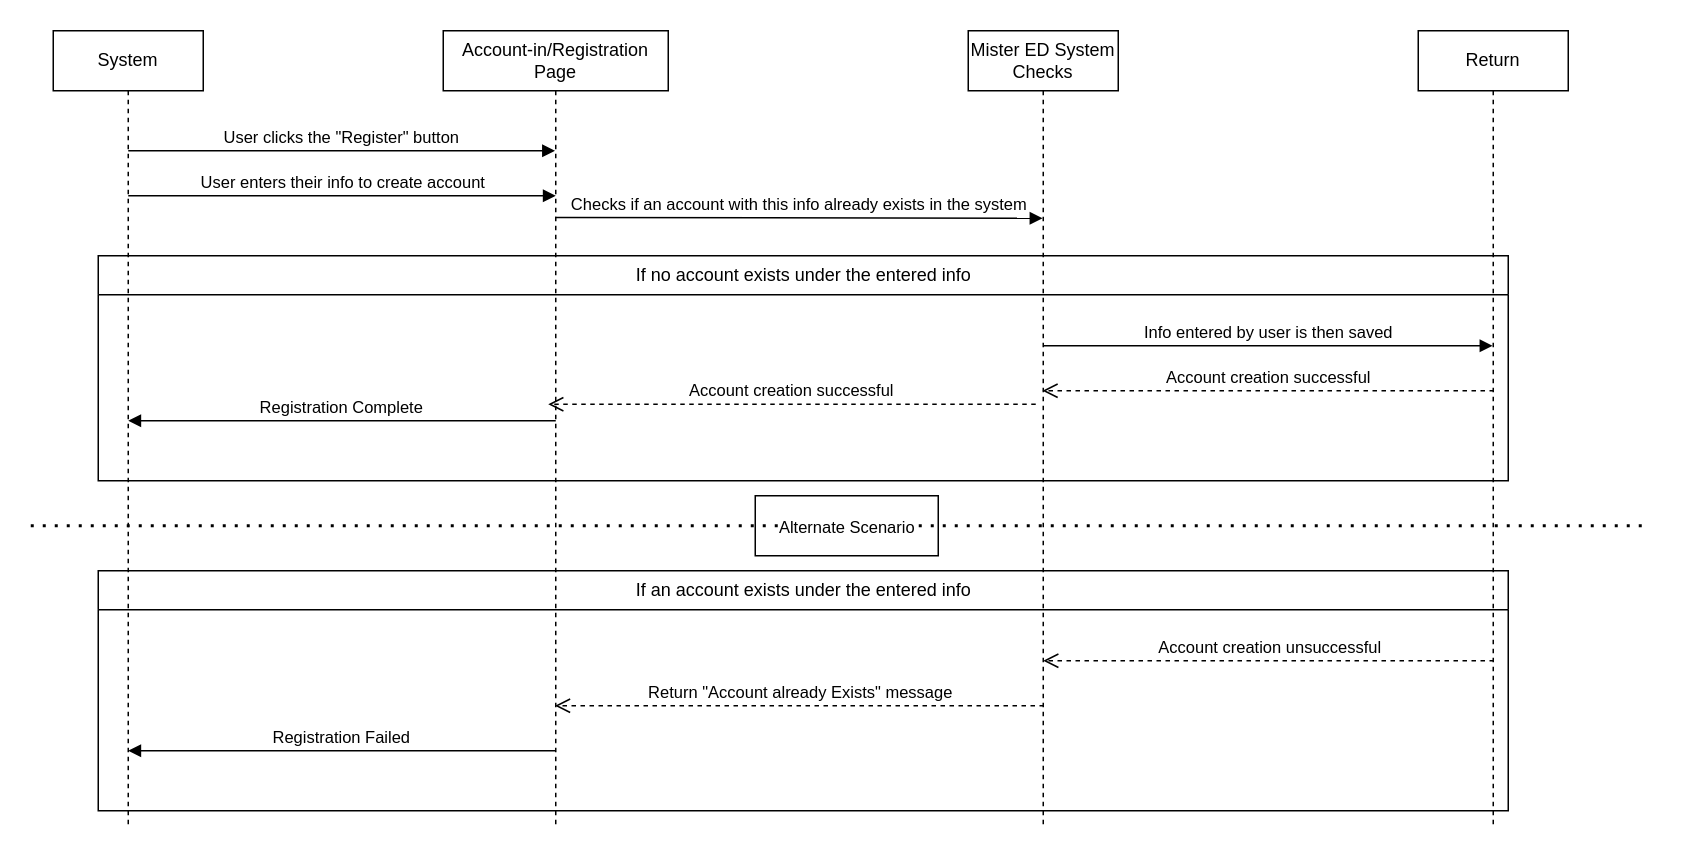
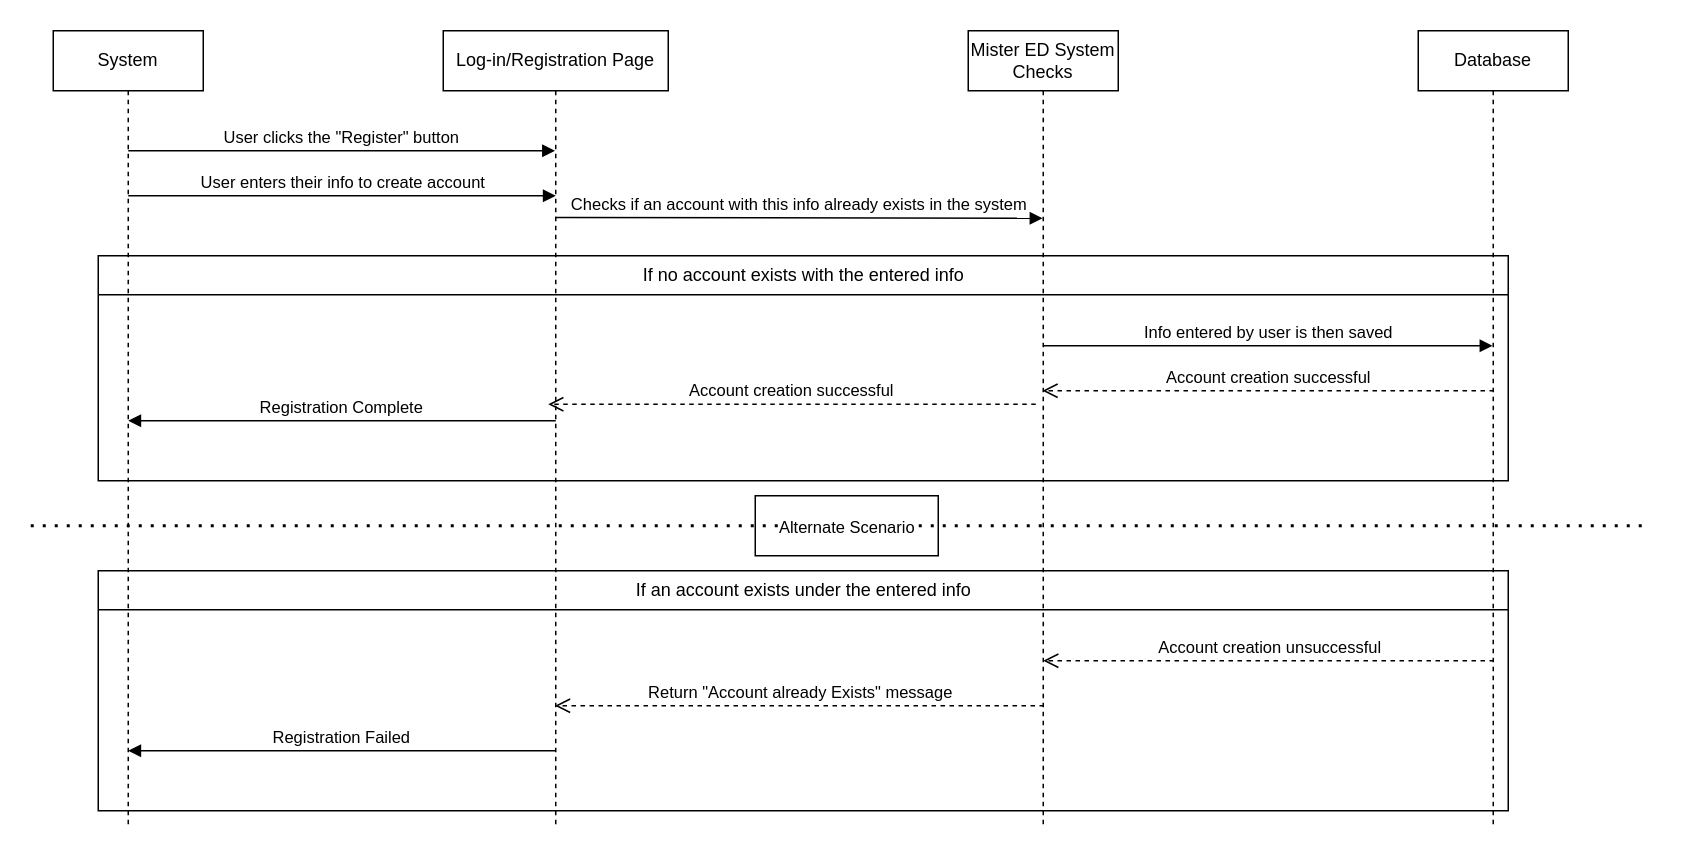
node "Account-in/Registration Page": label "Account-in/Registration Page" -> "Log-in/Registration Page"
node "Return": label "Return" -> "Database"
node "If no account exists under the entered info": label "If no account exists under the entered info" -> "If no account exists with the entered info"
